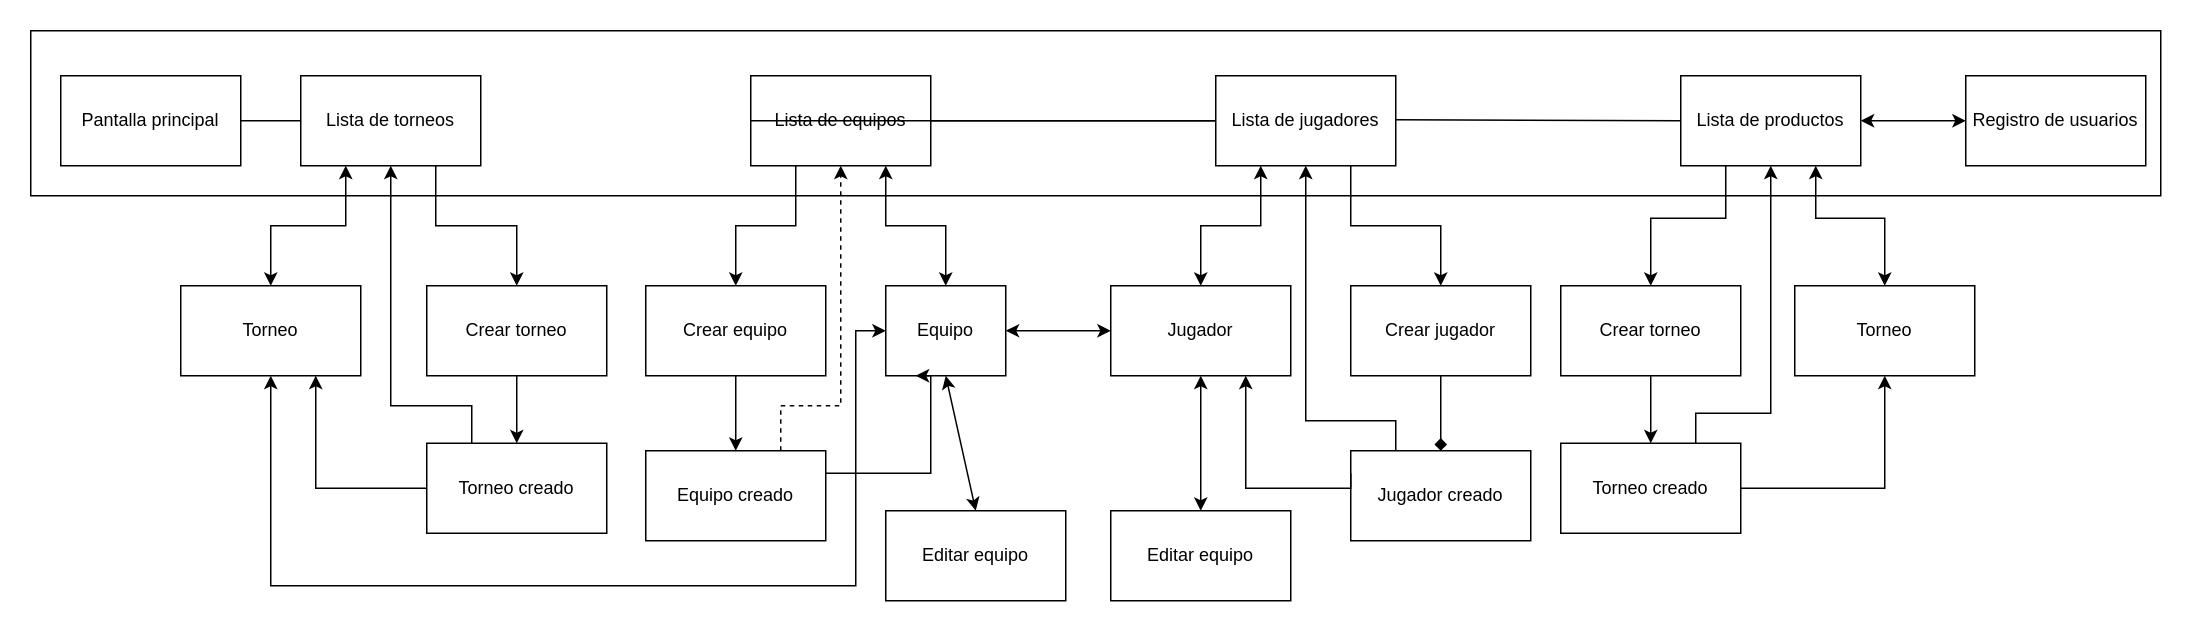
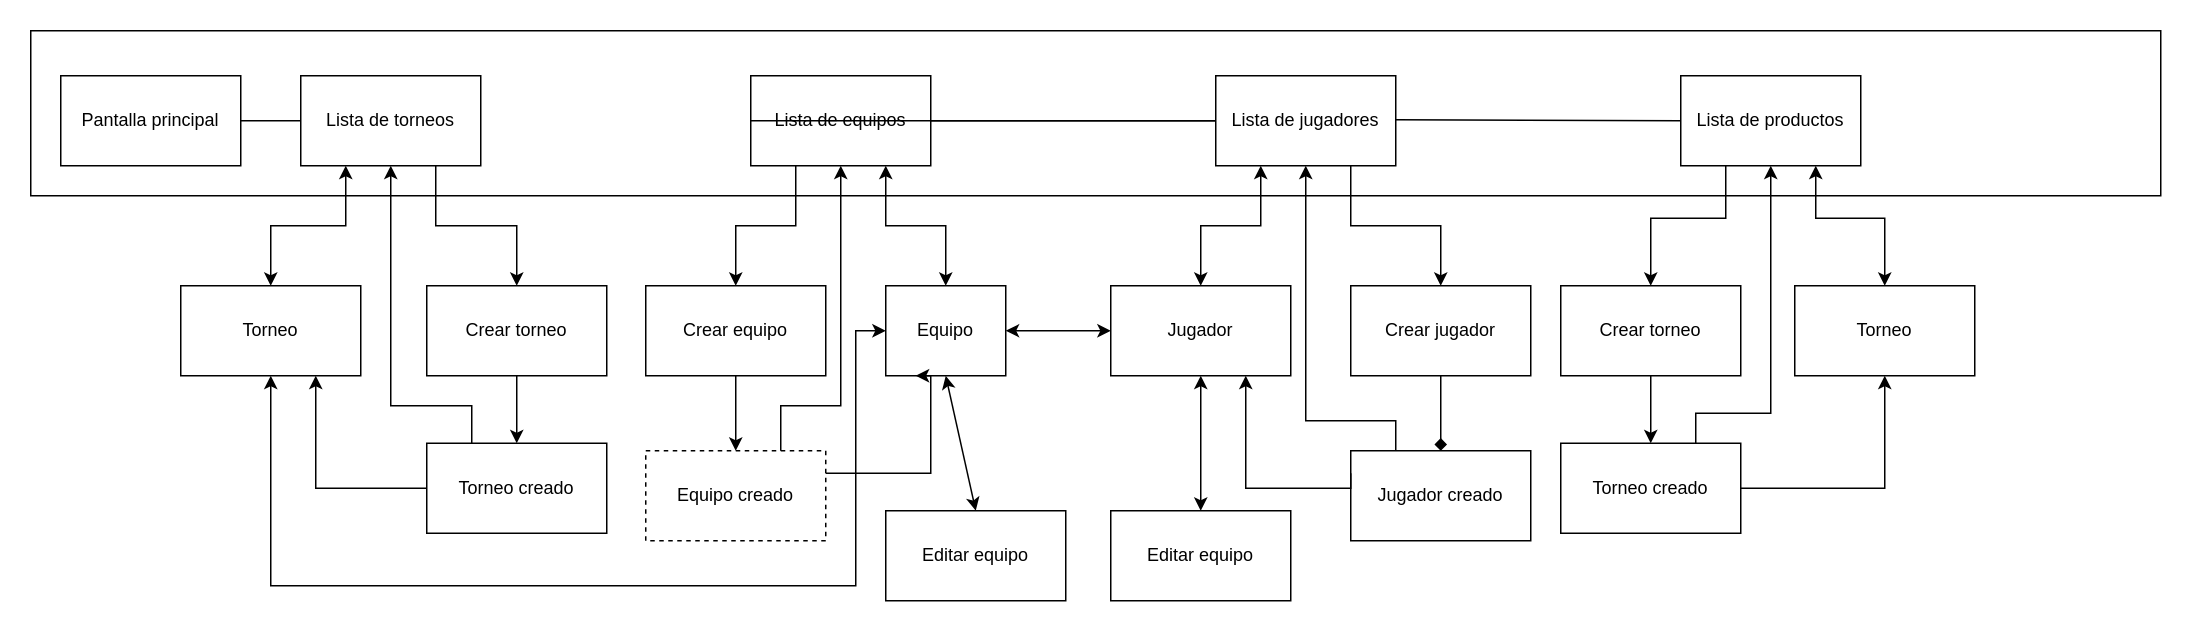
edge "Lista de productos" -- "Registro de usuarios": removed
node "Registro de usuarios": removed
edge "Equipo creado" -> "Lista de equipos": style dashed -> solid
node "Equipo creado": style solid -> dashed
